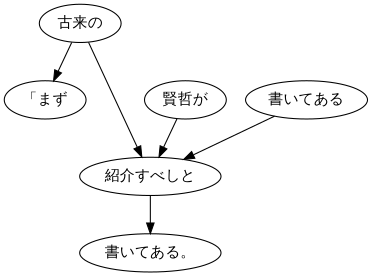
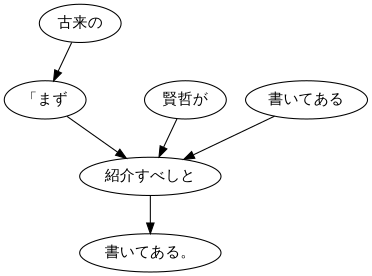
edge "古来の" -> "紹介すべしと": now "「まず" -> "紹介すべしと"
